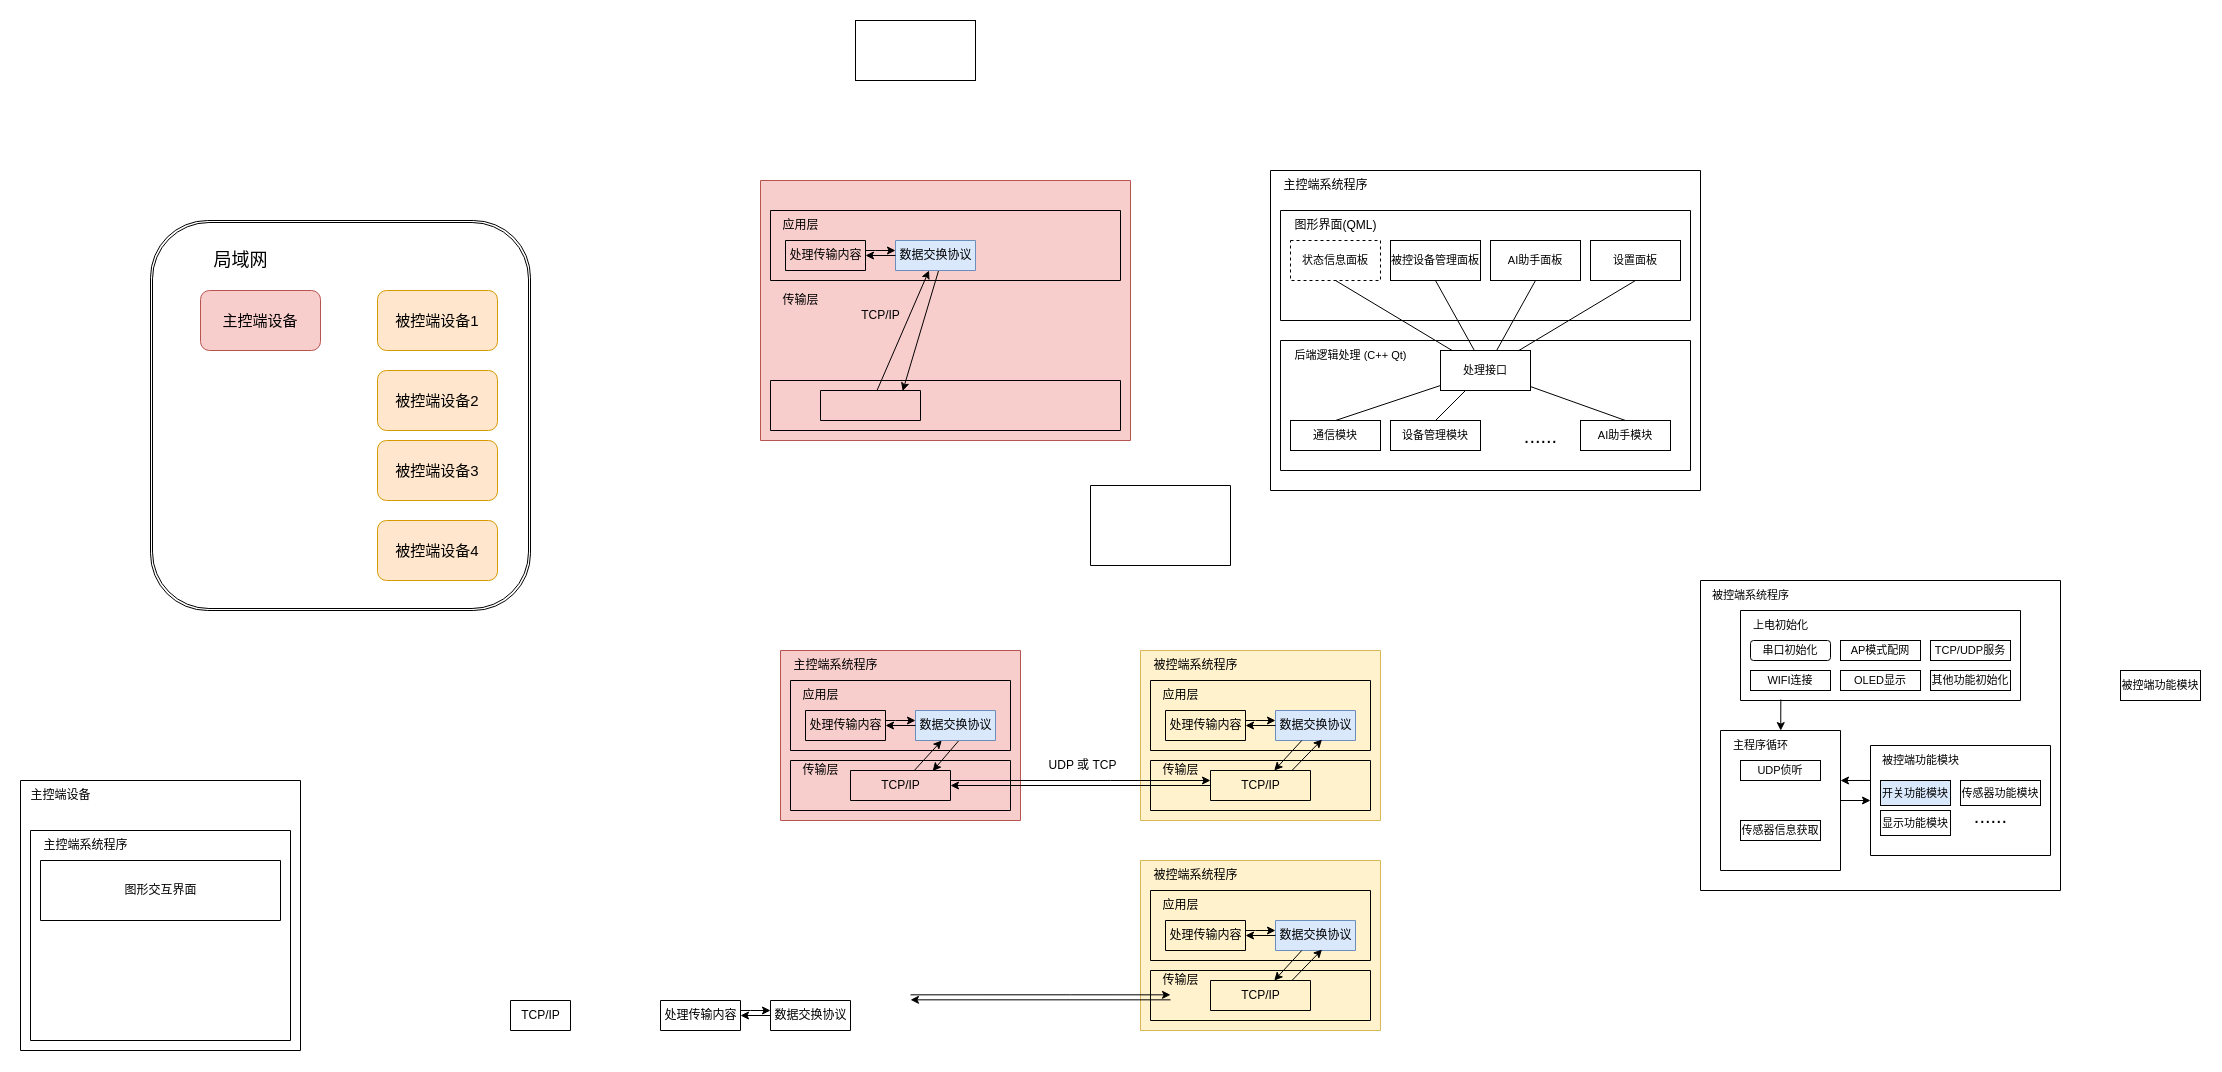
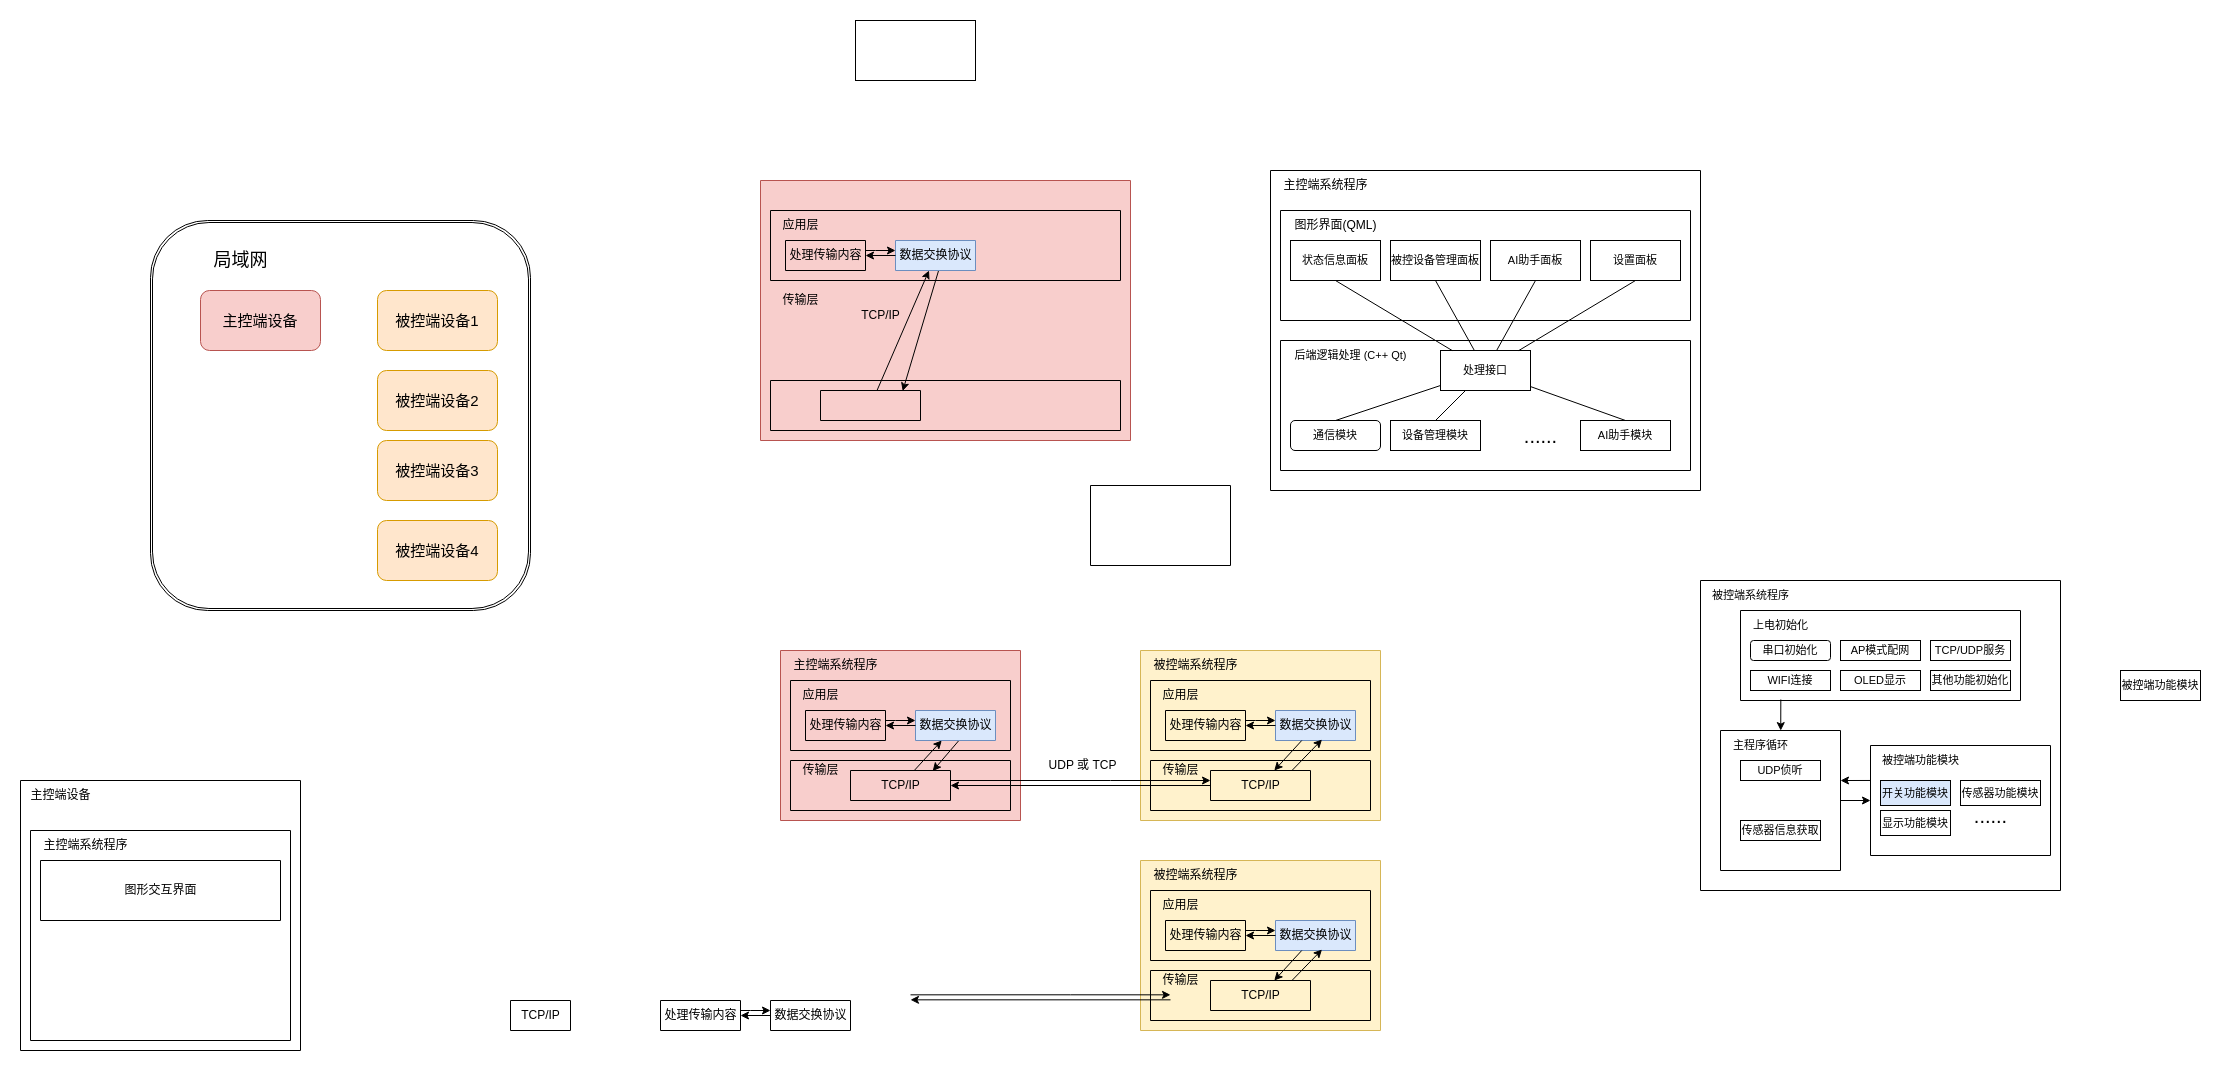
node "状态信息面板": style dashed -> solid
node "通信模块": shape rectangle -> rounded rectangle
